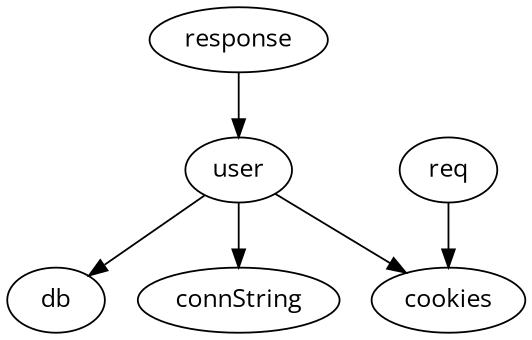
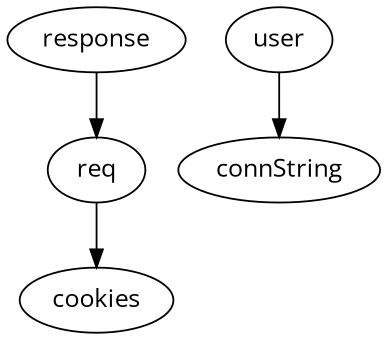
edge "response" -> "user": now "response" -> "req"
edge "user" -> "cookies": removed
node "db": removed
